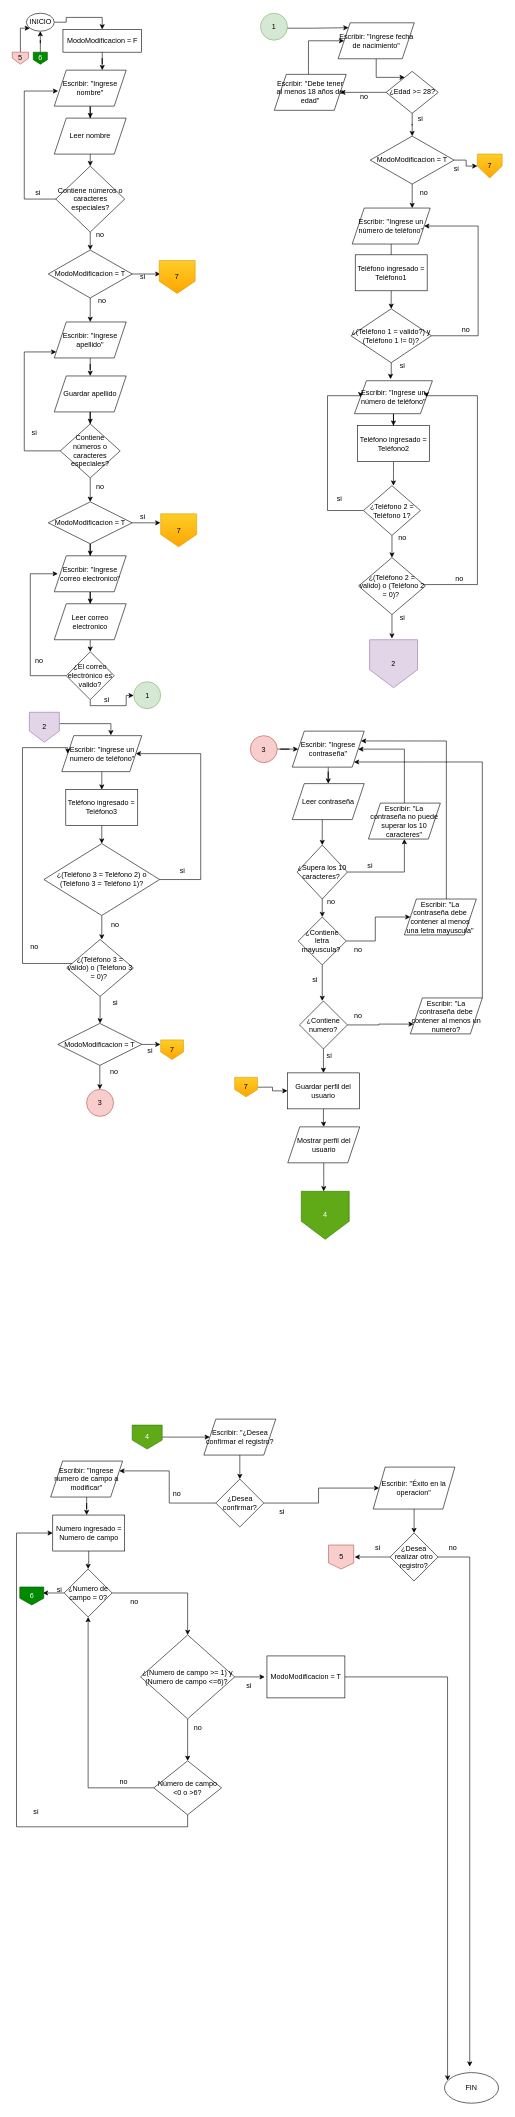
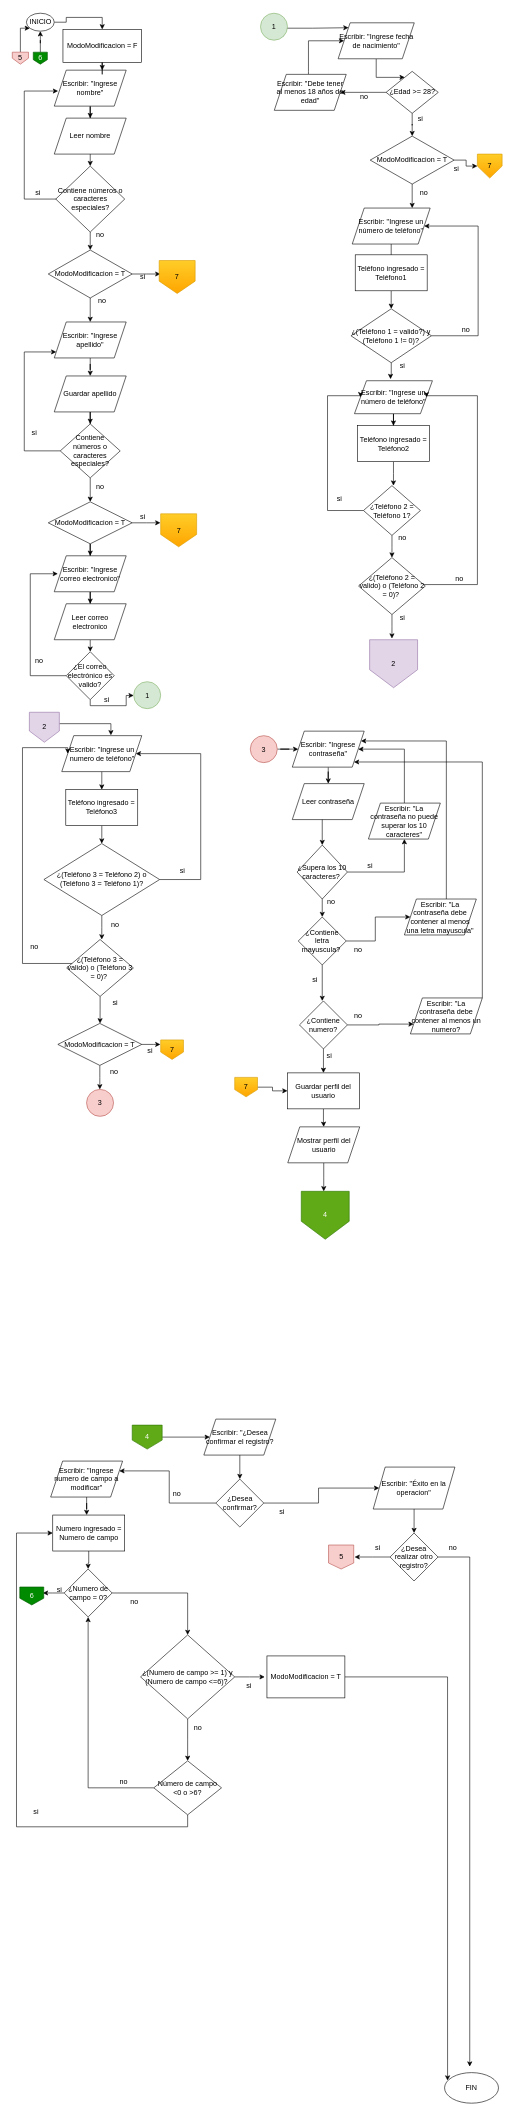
node "ModoModificacion = F": size 79x23 -> 79x33
